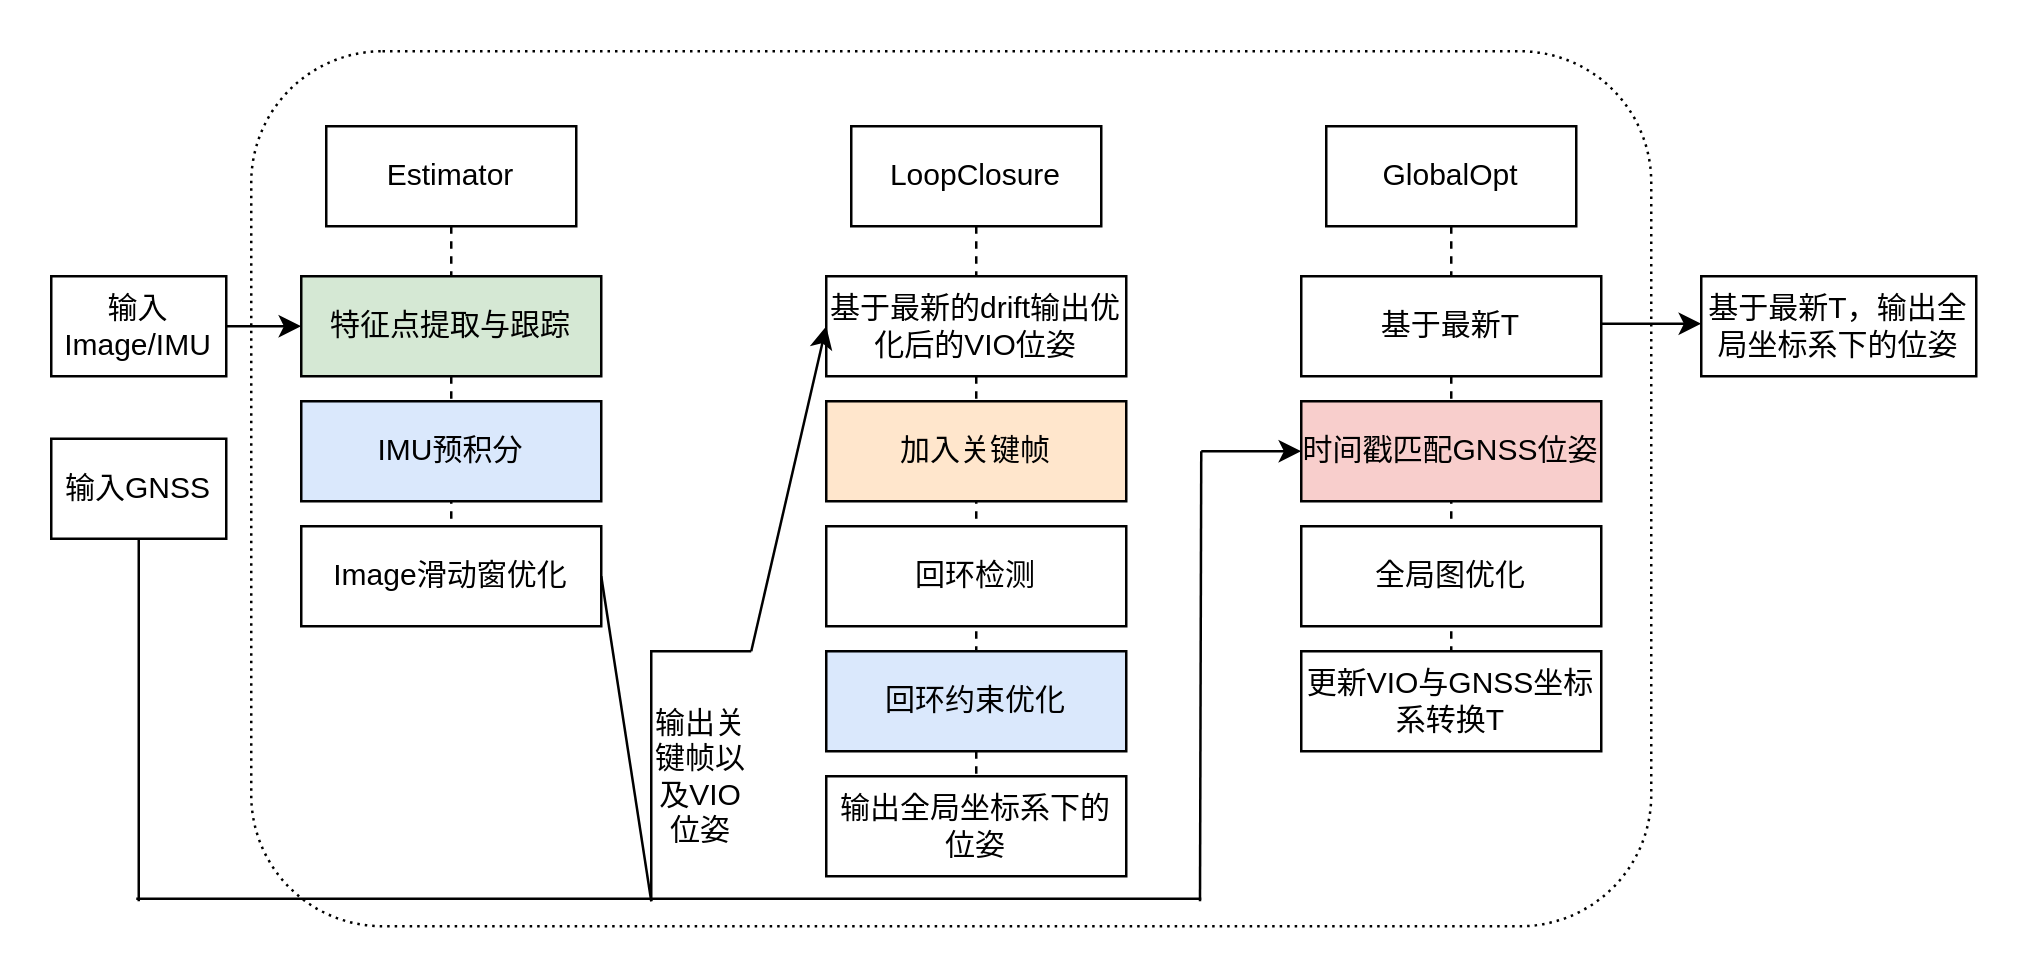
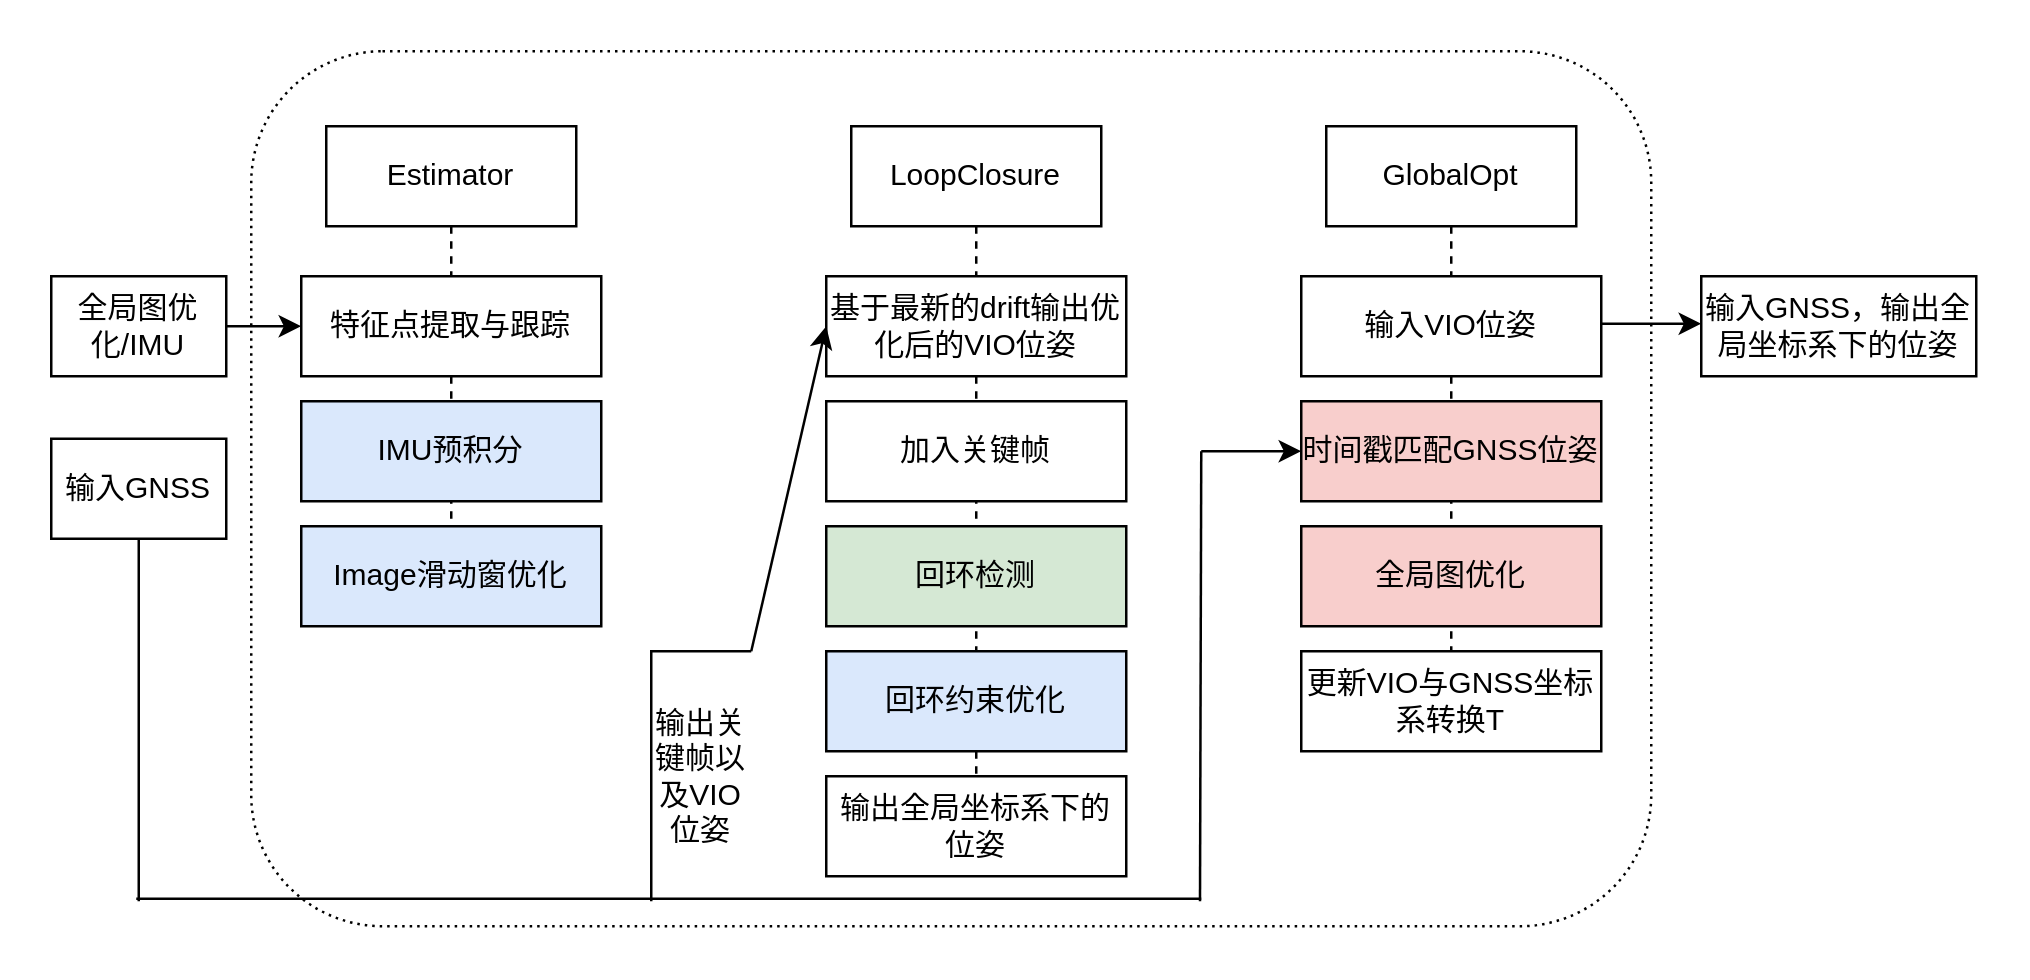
node "输入Image/IMU": label "输入Image/IMU" -> "全局图优化/IMU"
node "特征点提取与跟踪": fillcolor #d5e8d4 -> #ffffff
node "基于最新T": label "基于最新T" -> "输入VIO位姿"
node "基于最新T，输出全局坐标系下的位姿": label "基于最新T，输出全局坐标系下的位姿" -> "输入GNSS，输出全局坐标系下的位姿"
node "加入关键帧": fillcolor #ffe6cc -> #ffffff
node "Image滑动窗优化": fillcolor #ffffff -> #dae8fc
node "回环检测": fillcolor #ffffff -> #d5e8d4
node "全局图优化": fillcolor #ffffff -> #f8cecc
edge "Image滑动窗优化" -- "输出关键帧以及VIO位姿": removed
